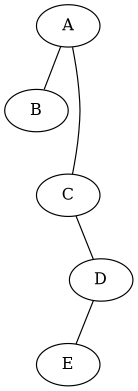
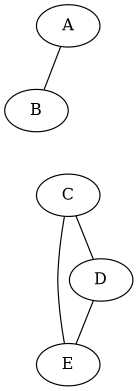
edge "A" -- "C": now "E" -- "C"
